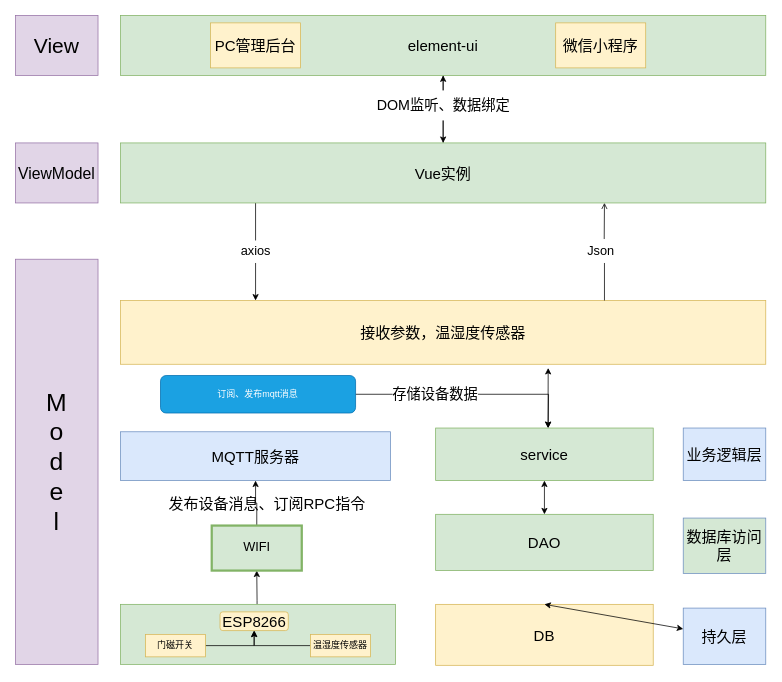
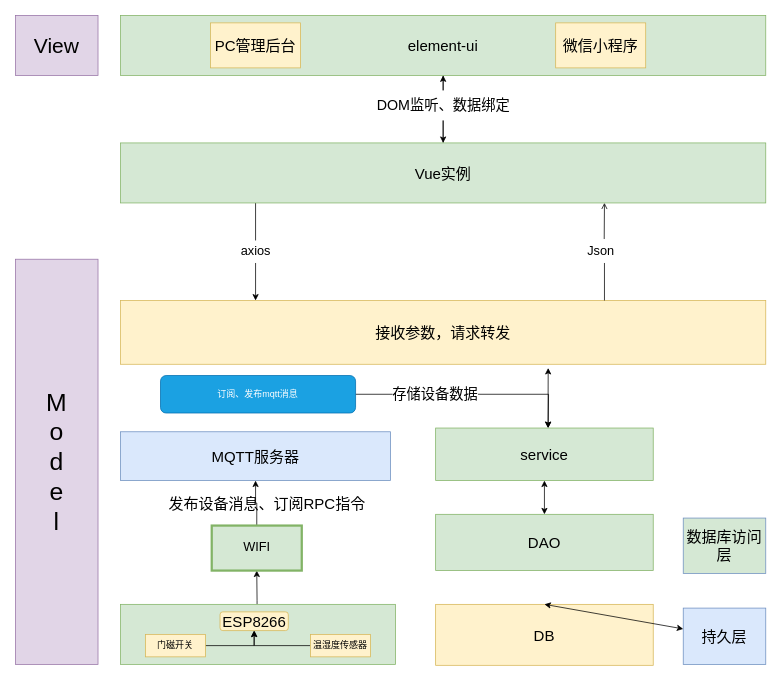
node "ViewModel": removed
node "接收参数，温湿度传感器": label "接收参数，温湿度传感器" -> "接收参数，请求转发"
node "业务逻辑层": removed
